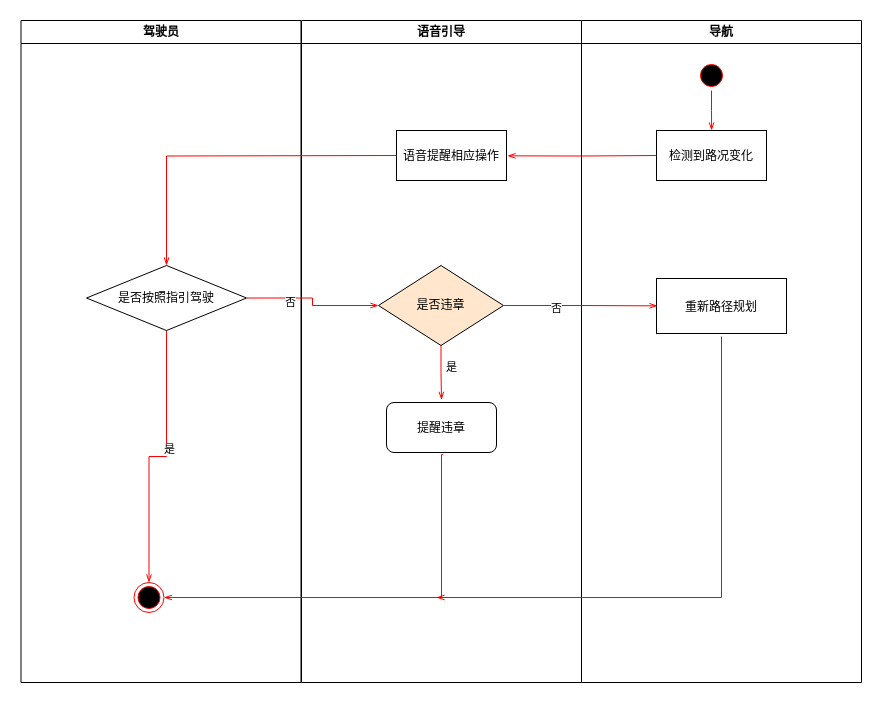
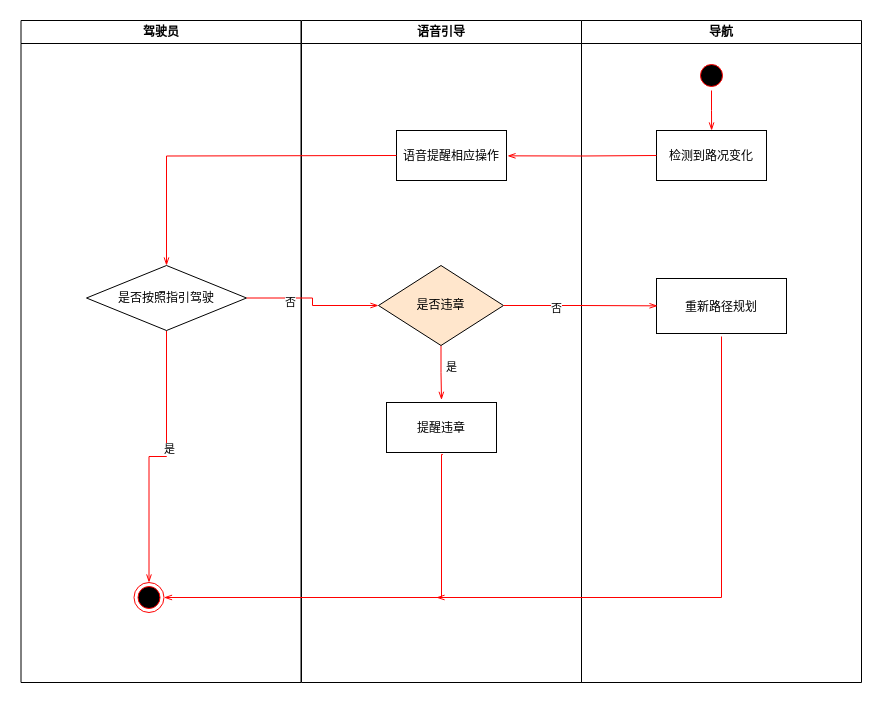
node "提醒违章": shape rounded rectangle -> rectangle
